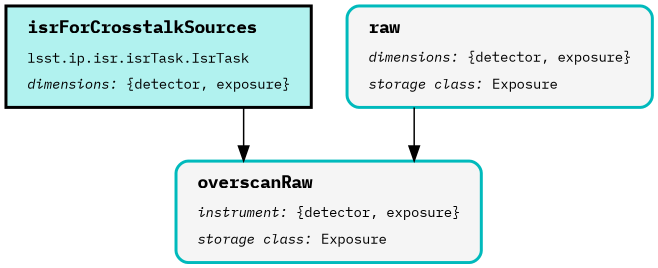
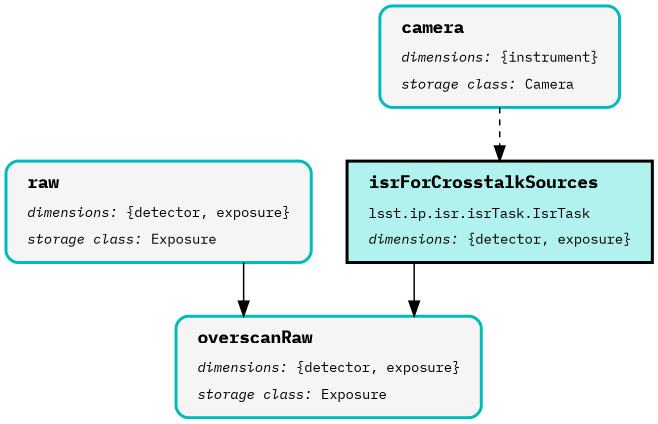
node "camera": added
node "overscanRaw": text "instrument:" -> "dimensions:"
